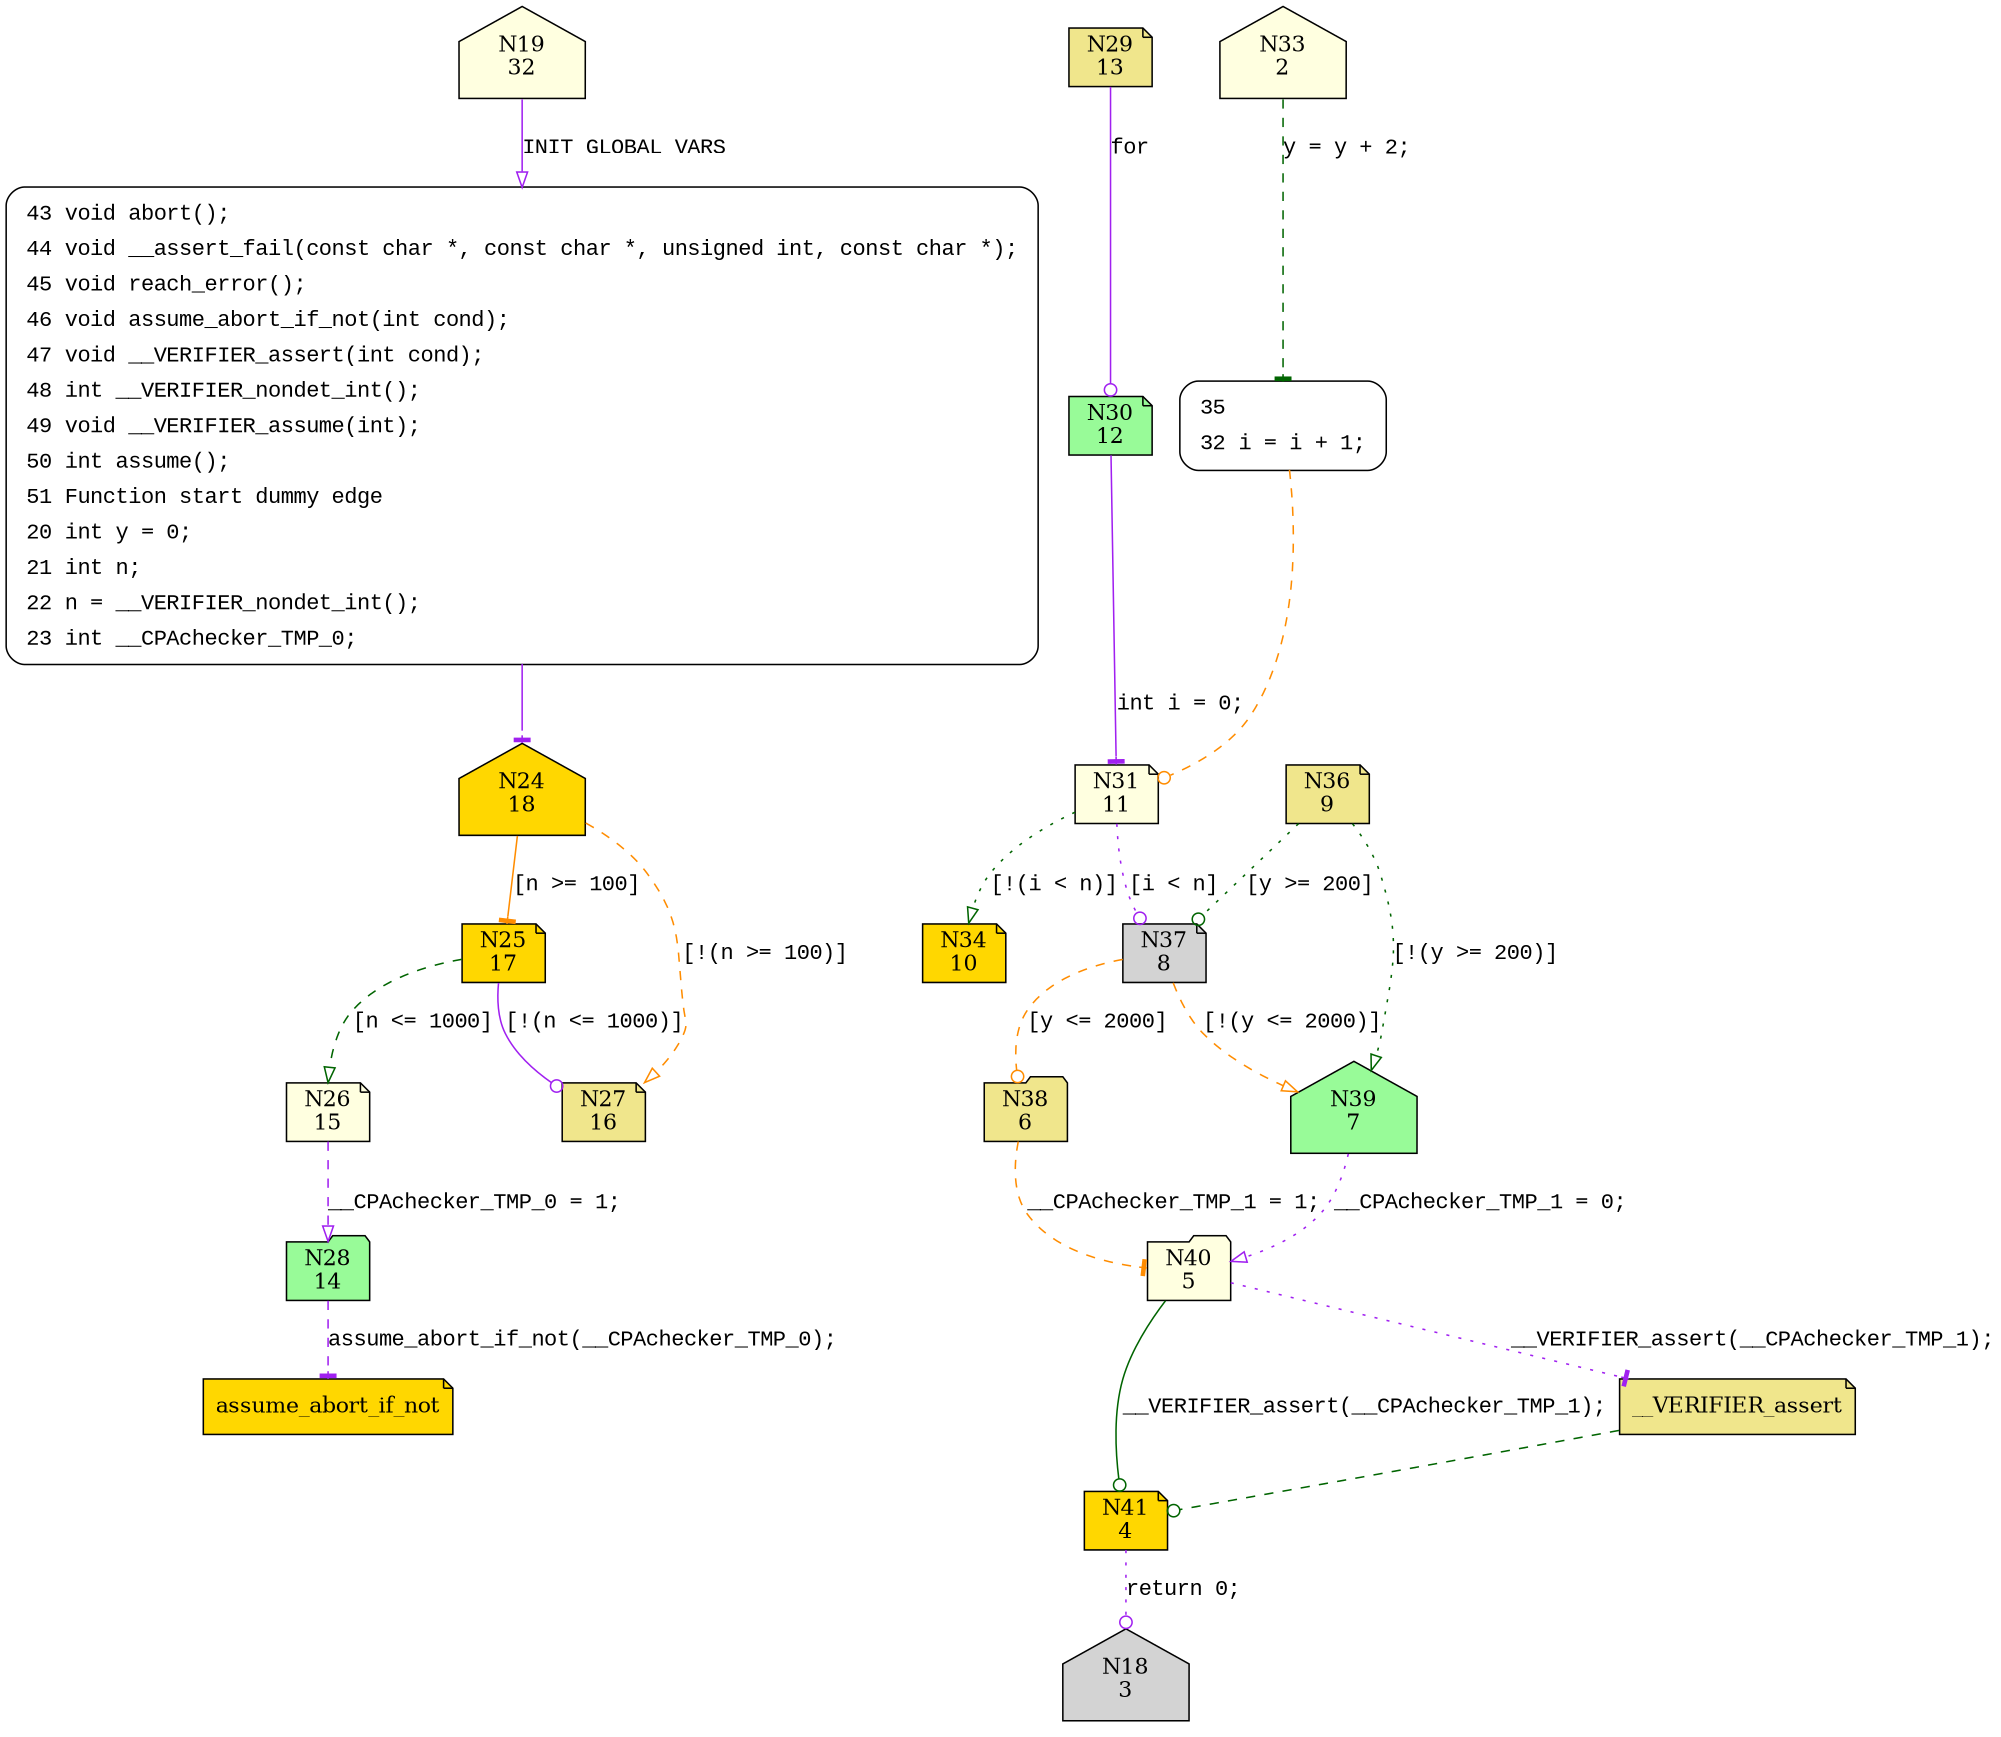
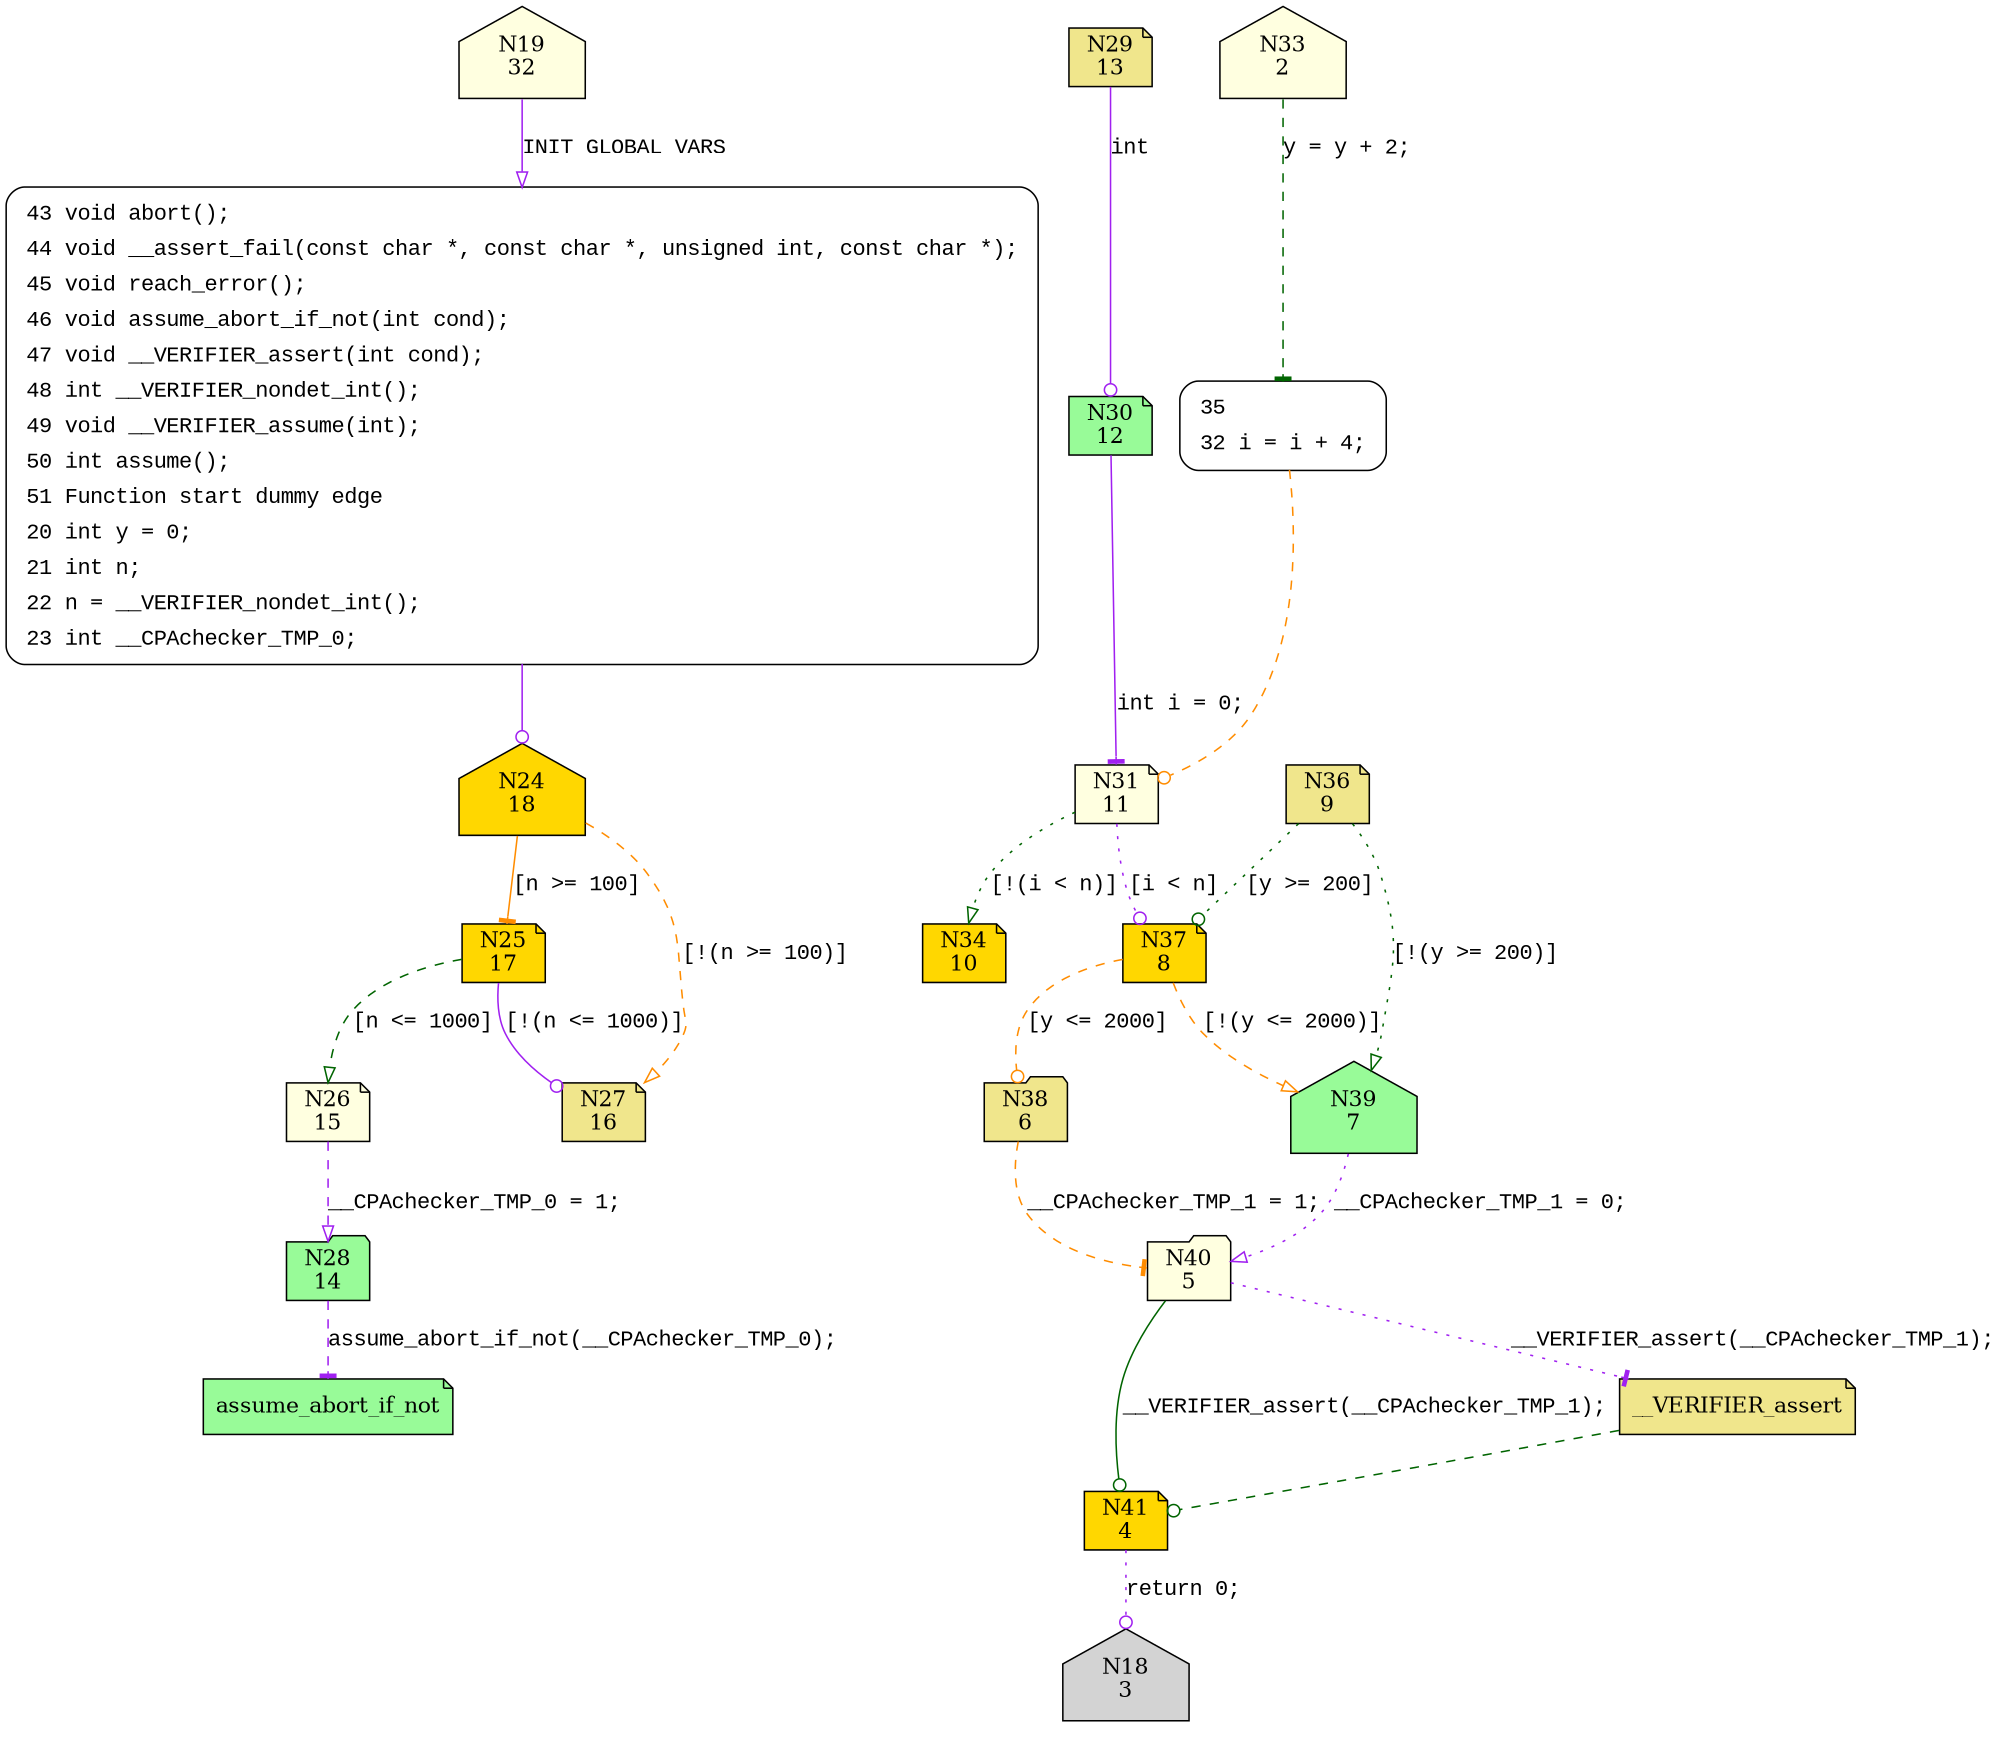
edge "N29 13" -> "N30 12": label "for" -> "int"
node "35": text "i = i + 1;" -> "i = i + 4;"
edge "43" -> "N24 18": arrowhead tee -> odot
node "N37 8": fillcolor lightgrey -> gold
node "assume_abort_if_not": fillcolor gold -> palegreen
